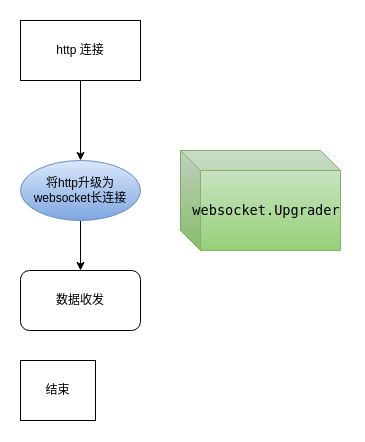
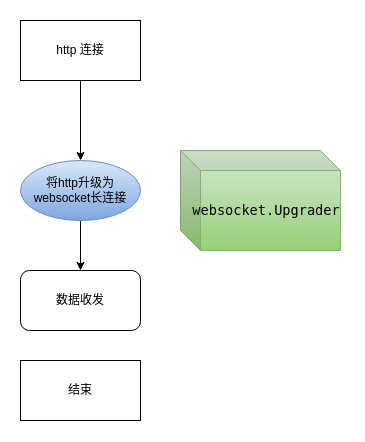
node "结束": size 75x60 -> 120x60
